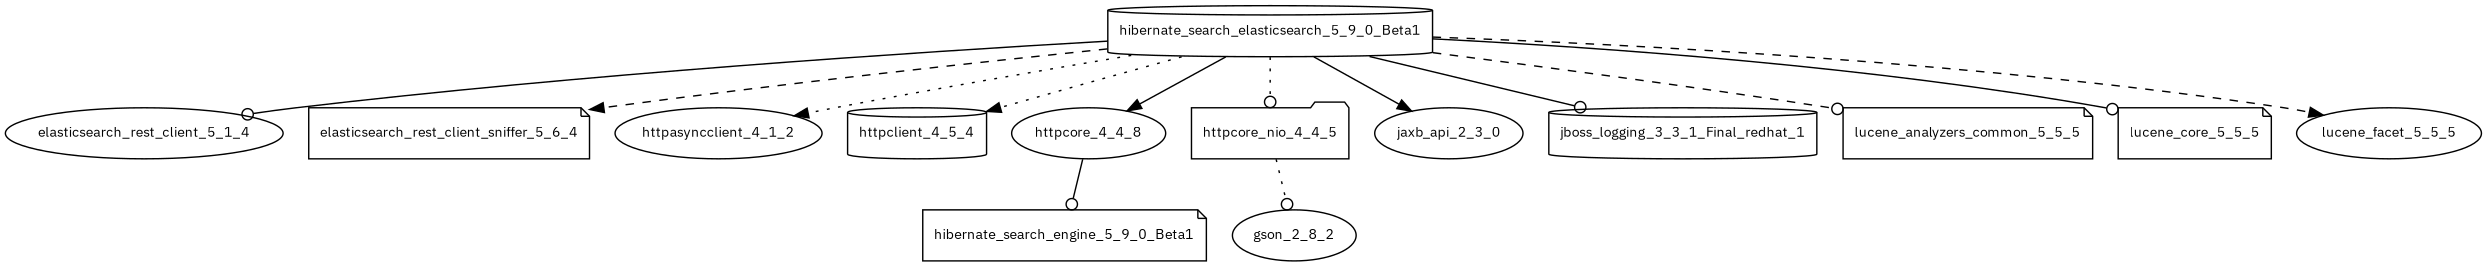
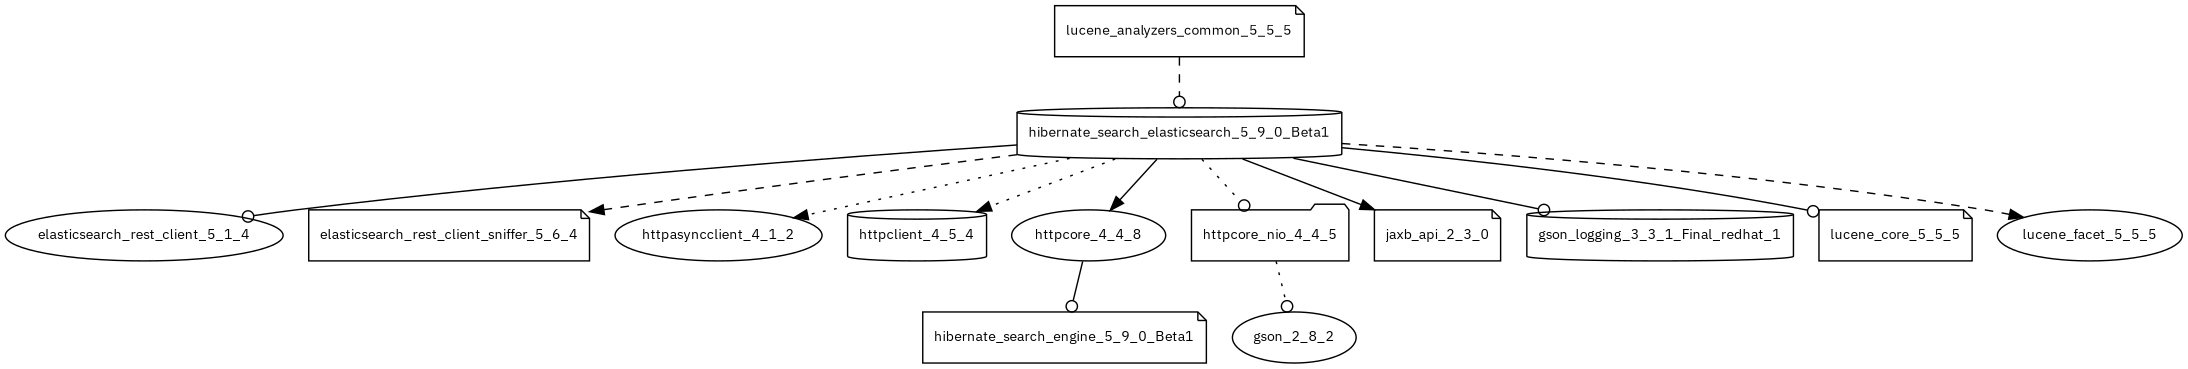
edge "hibernate_search_elasticsearch_5_9_0_Beta1" -> "lucene_analyzers_common_5_5_5": reversed
node "jaxb_api_2_3_0": shape ellipse -> note
node "jboss_logging_3_3_1_Final_redhat_1": label "jboss_logging_3_3_1_Final_redhat_1" -> "gson_logging_3_3_1_Final_redhat_1"
